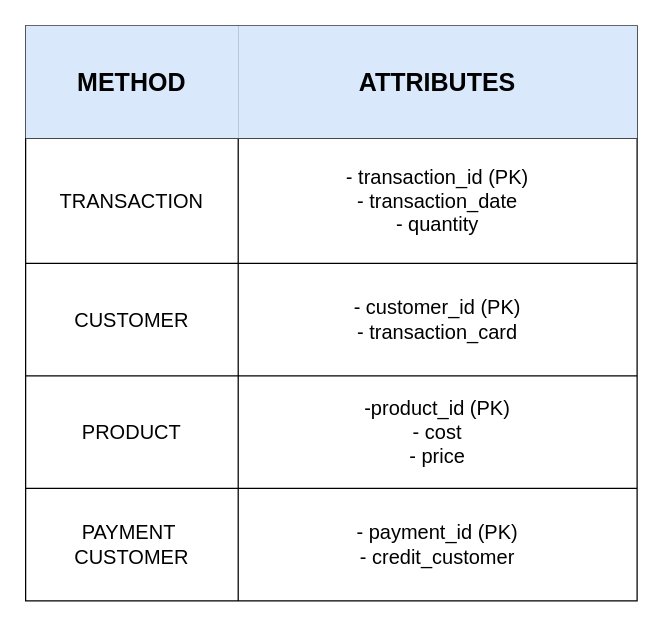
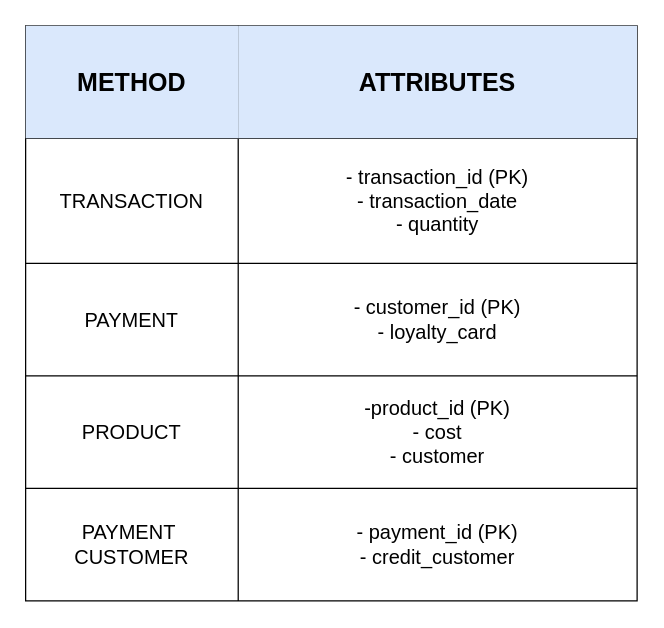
node "CUSTOMER": label "CUSTOMER" -> "PAYMENT"
node "- customer_id (PK) - transaction_card": label "- customer_id (PK) - transaction_card" -> "- customer_id (PK) - loyalty_card"
node "-product_id (PK) - cost - price": label "-product_id (PK) - cost - price" -> "-product_id (PK) - cost - customer"
